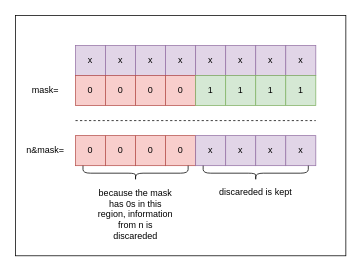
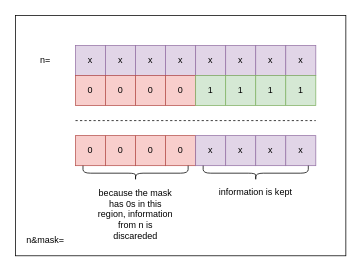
node "n=": added
node "mask=": removed
node "n&mask=": moved (45, 150) -> (45, 240)
node "discareded is kept": label "discareded is kept" -> "information is kept"
